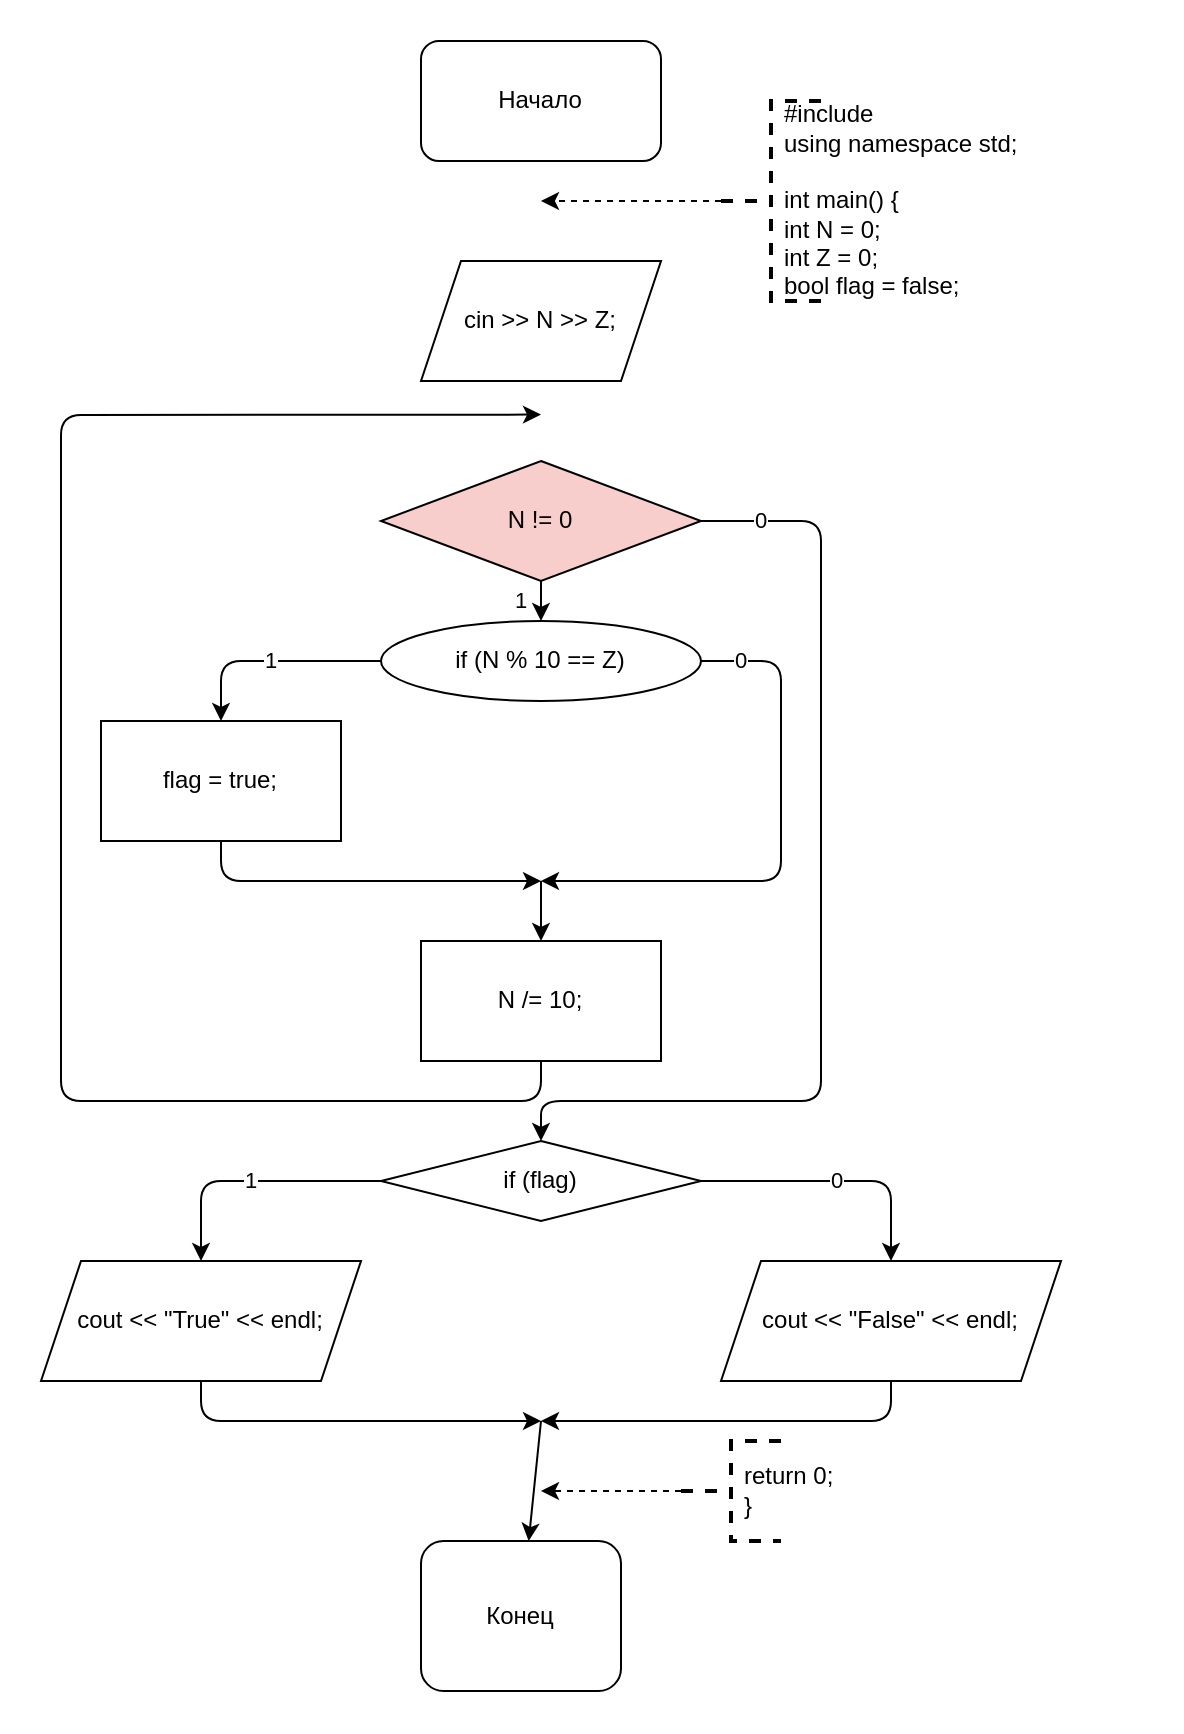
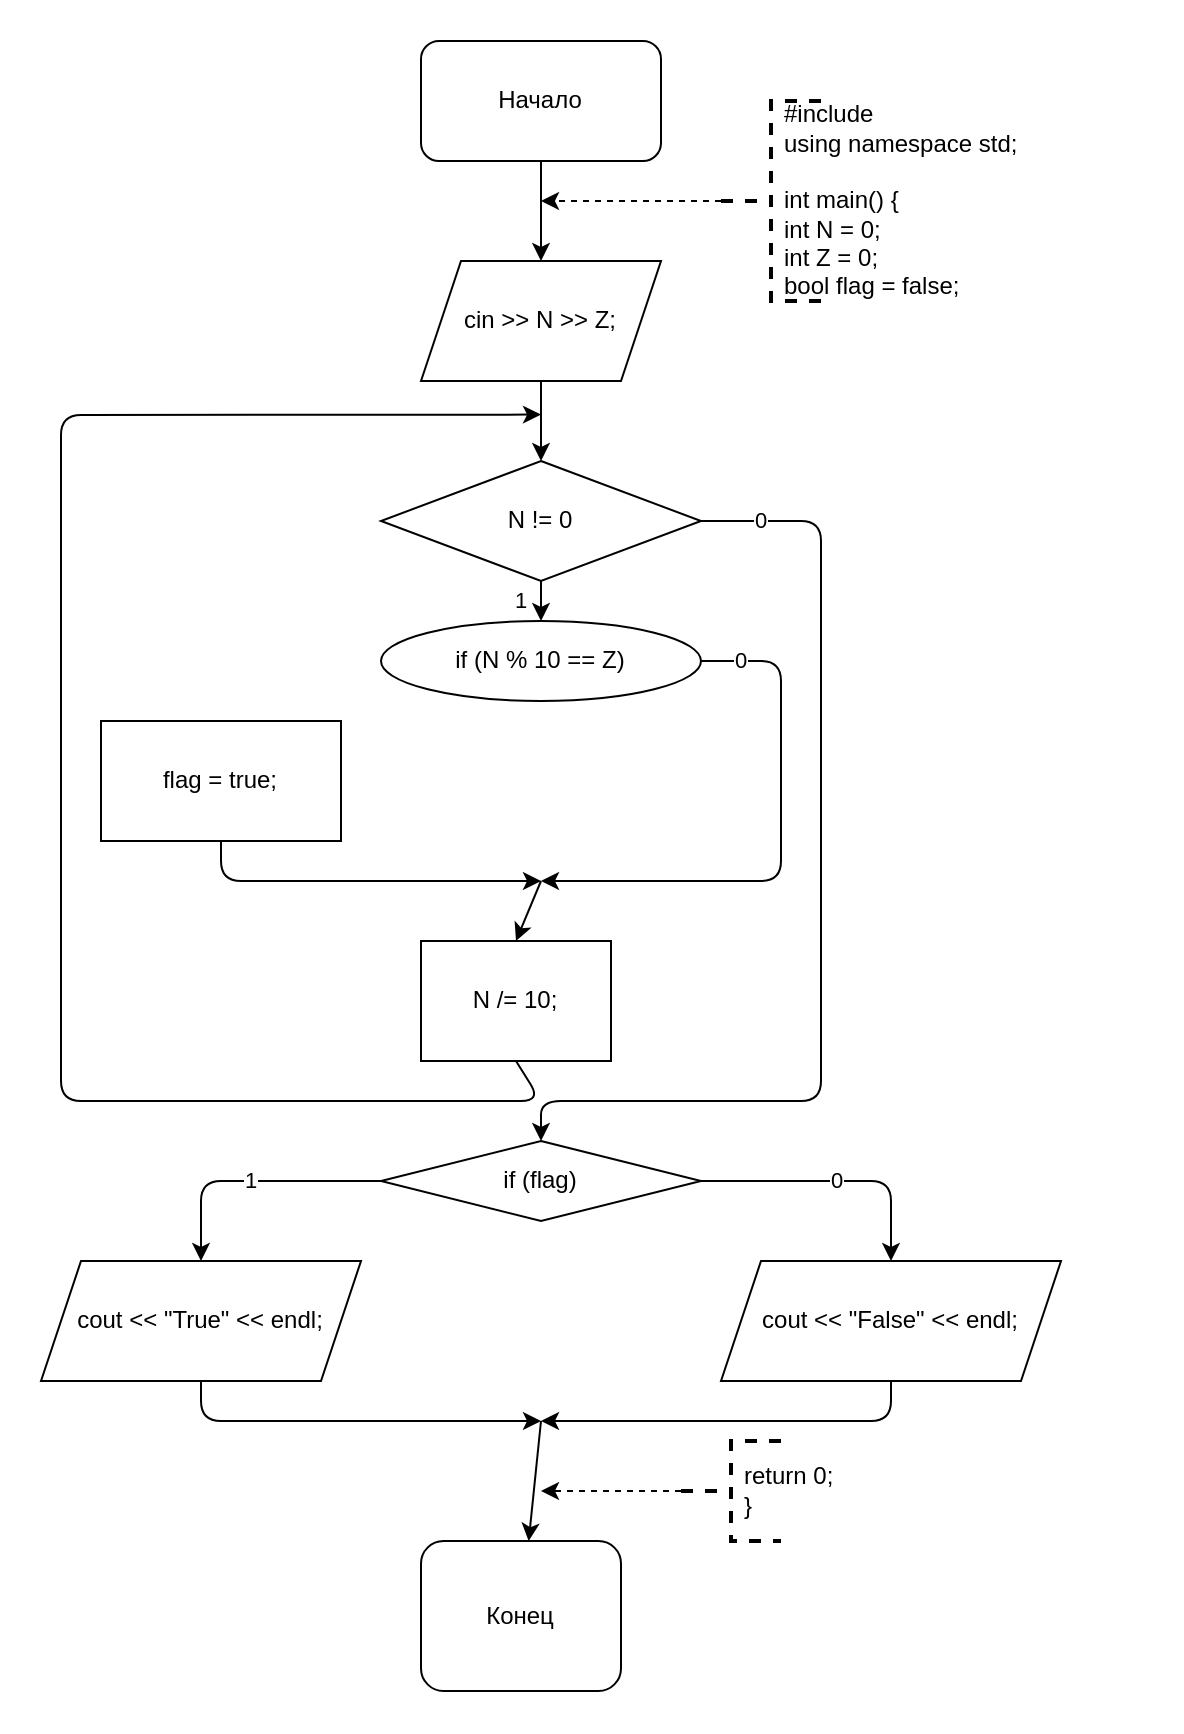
edge "Начало" -> "cin >> N >> Z;": added
edge "cin >> N >> Z;" -> "N != 0": added
node "N != 0": fillcolor #f8cecc -> #ffffff
edge "if (N % 10 == Z)" -> "flag = true;": removed, label "1"
node "N /= 10;": size 240x120 -> 190x120
